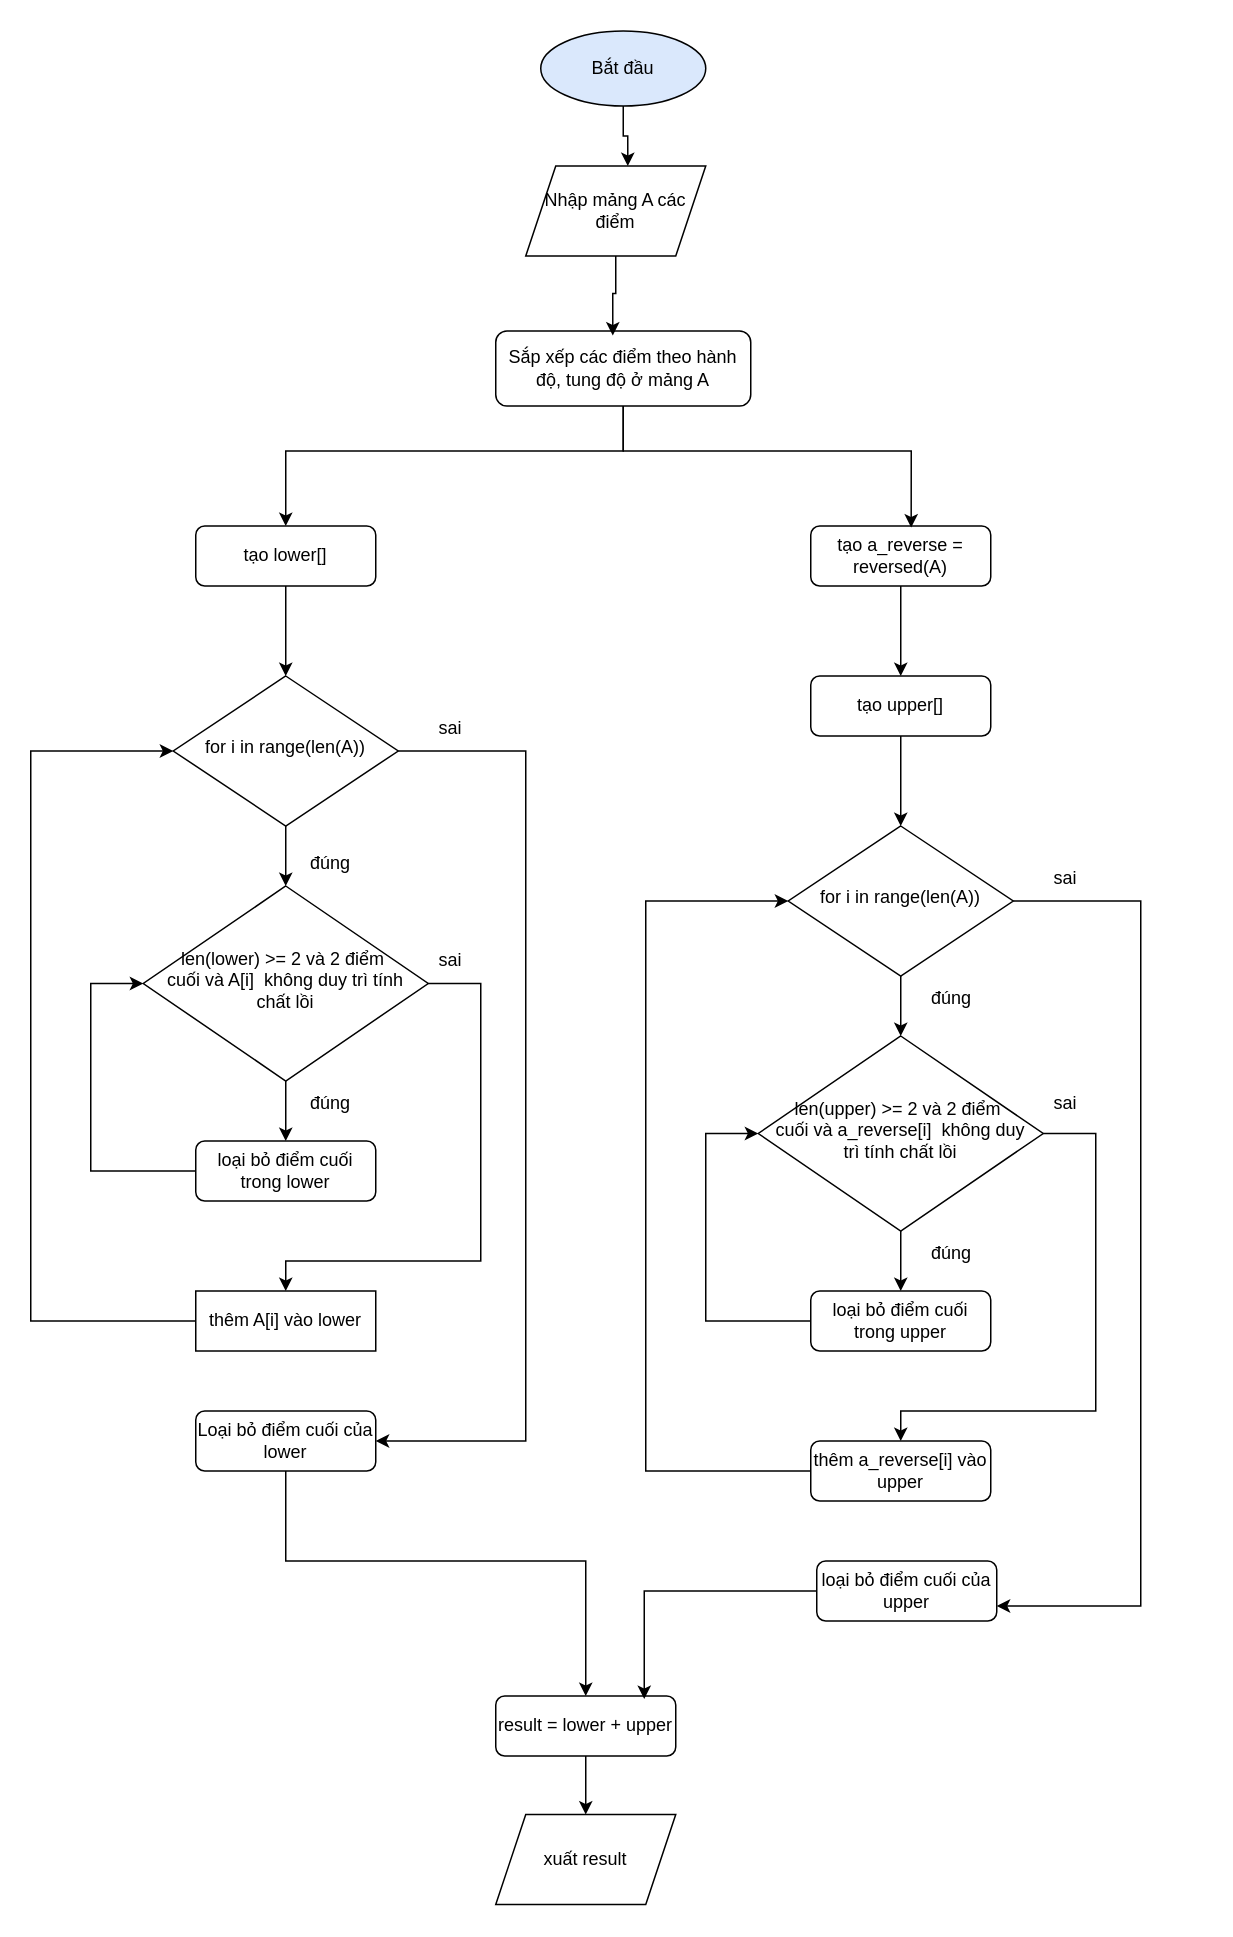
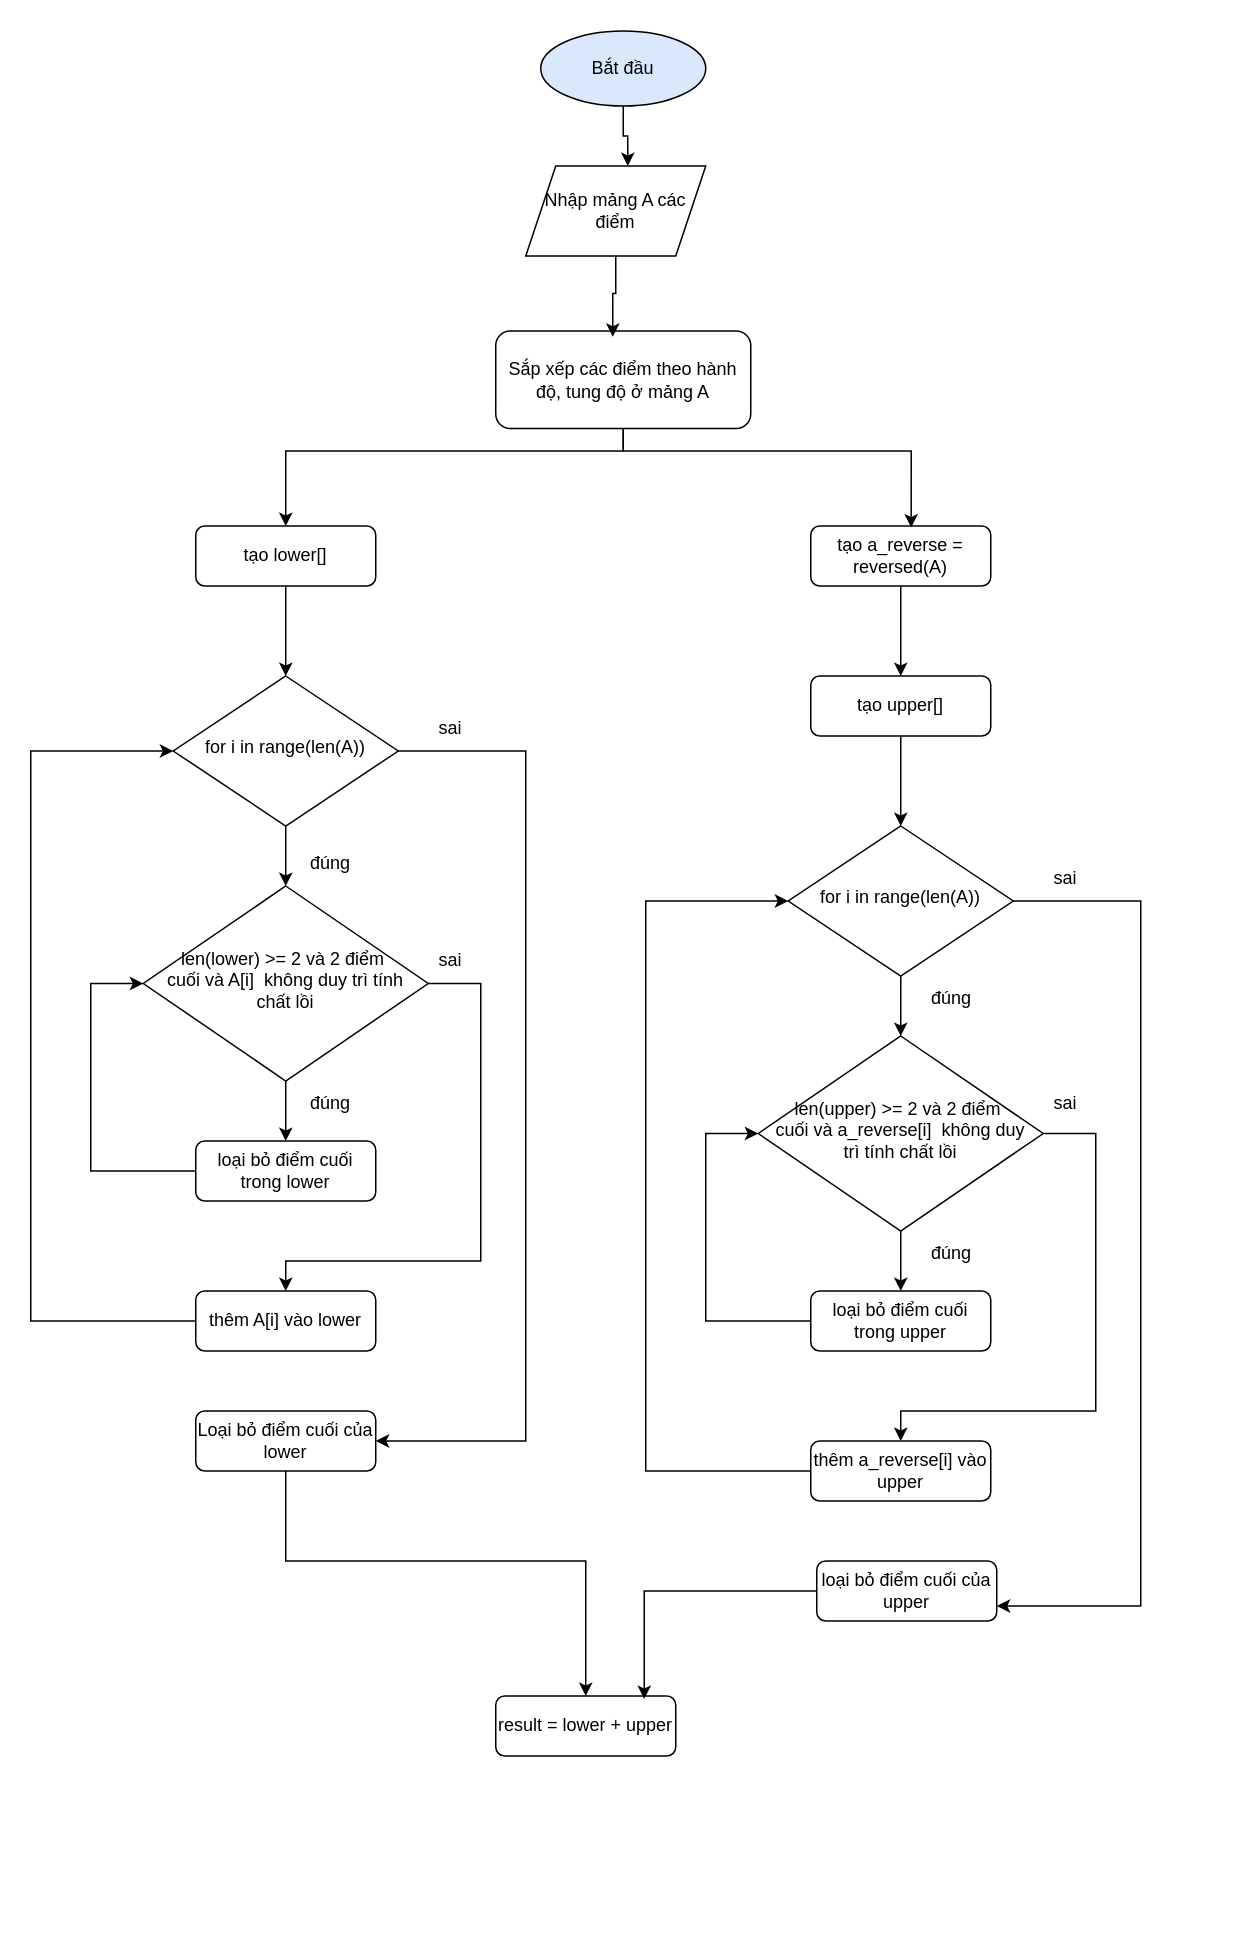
node "Sắp xếp các điểm theo hành độ, tung độ ở mảng A": size 255x75 -> 255x98
node "thêm A[i] vào lower": shape rectangle -> rounded rectangle
edge "result = lower + upper" -> "xuất result": removed
node "xuất result": removed
